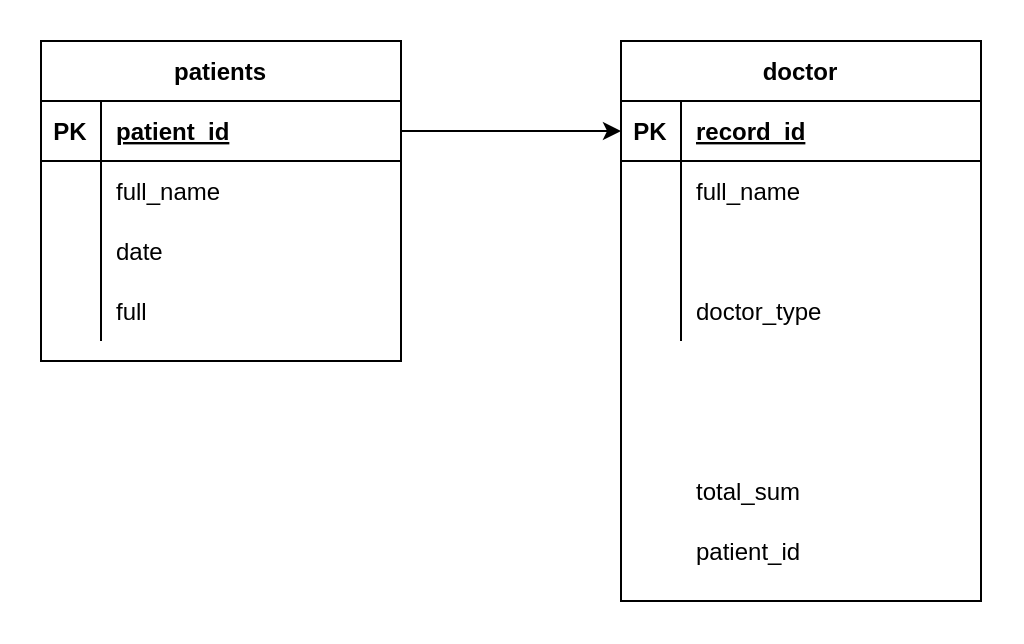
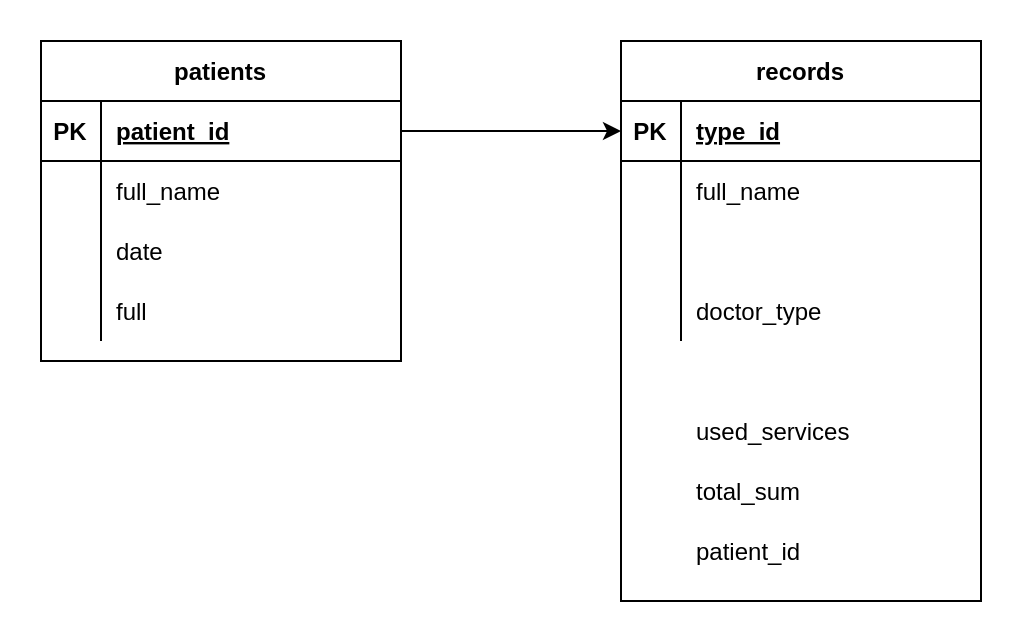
node "doctor": label "doctor" -> "records"
node "record_id": label "record_id" -> "type_id"
node "used_services": added
